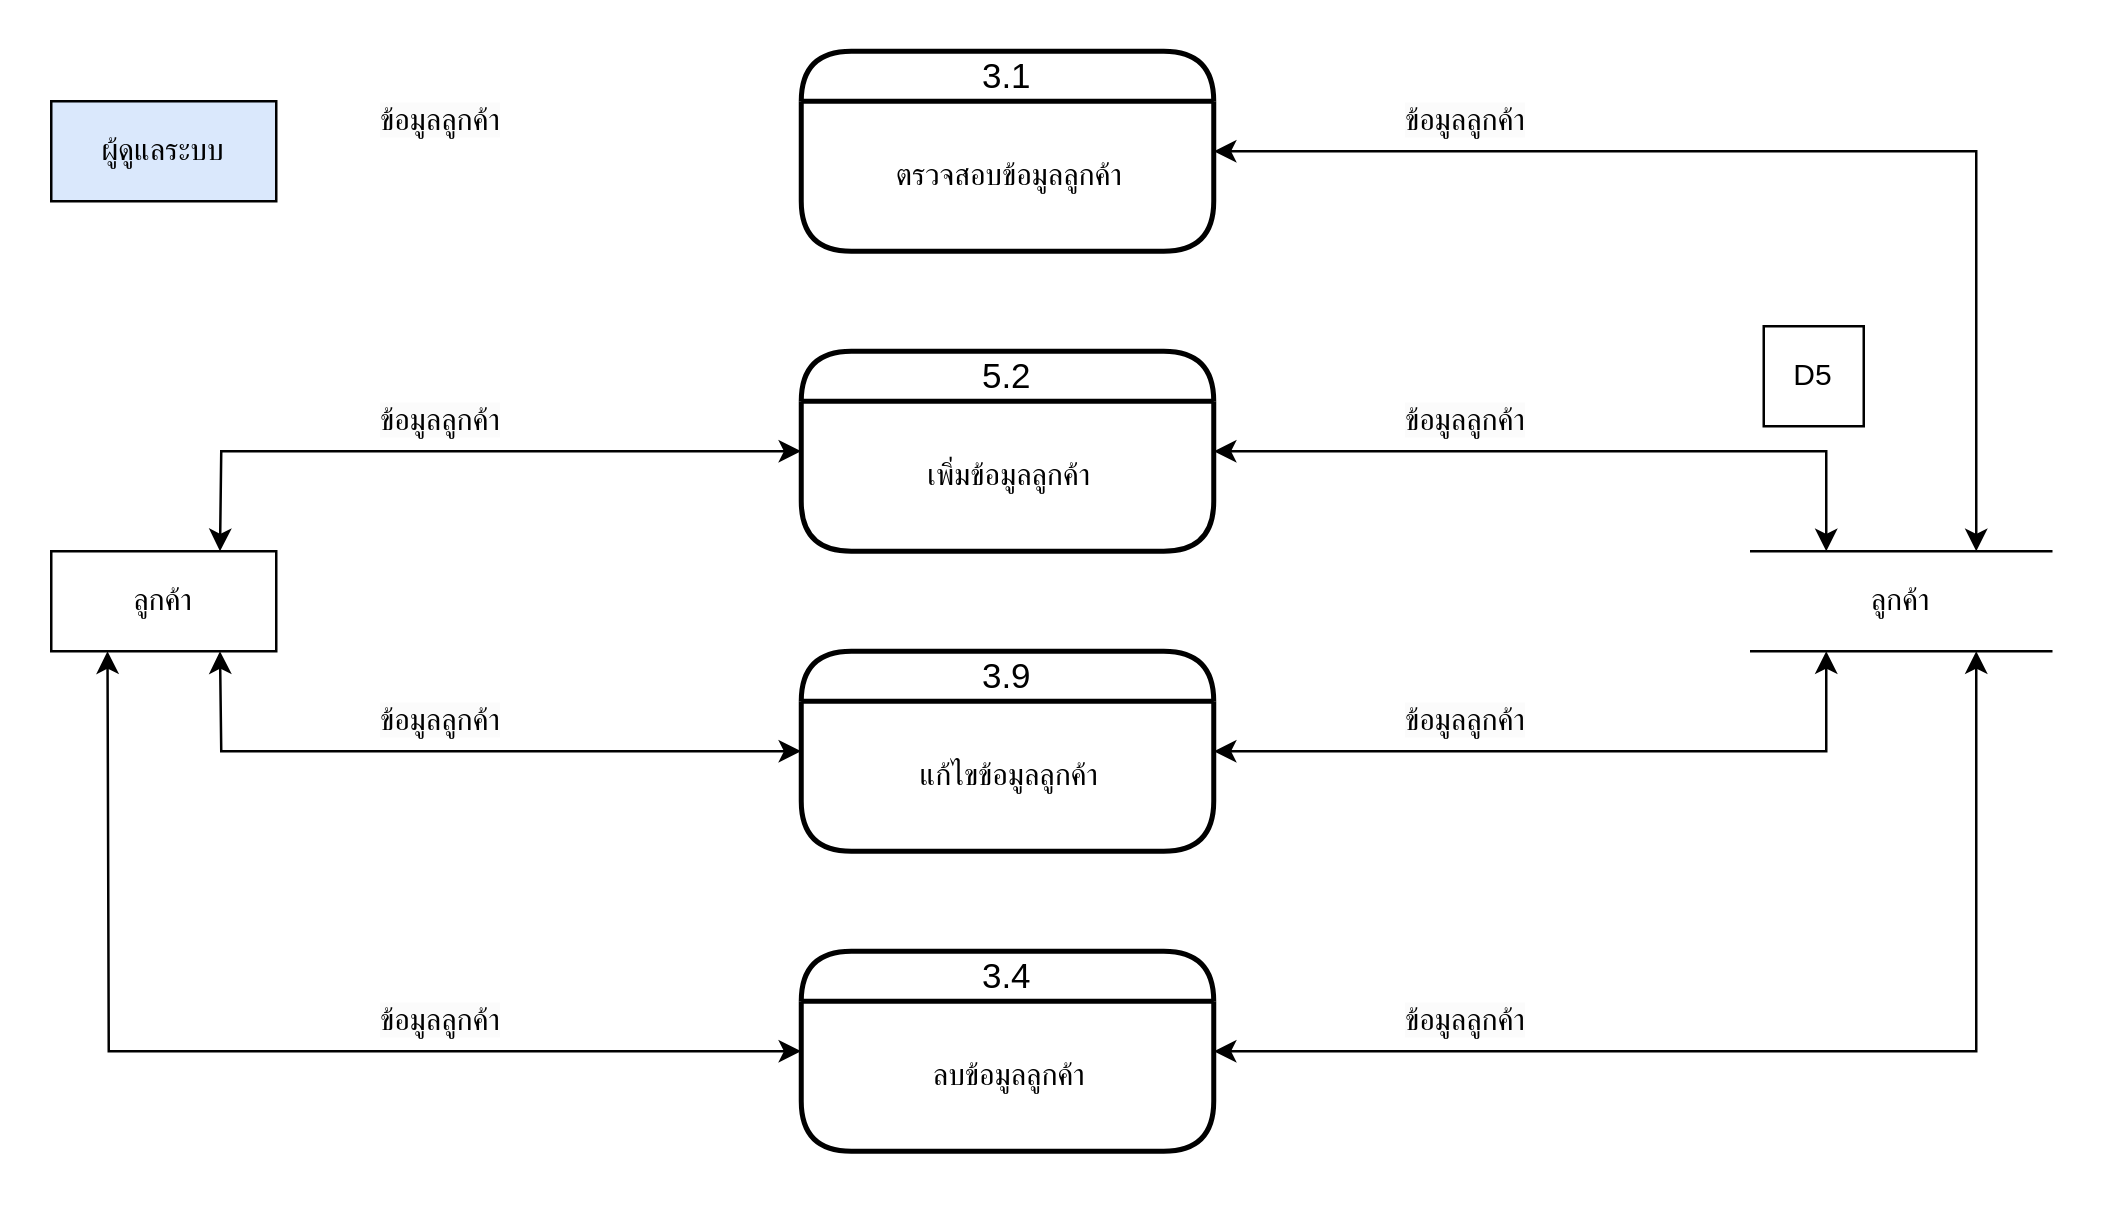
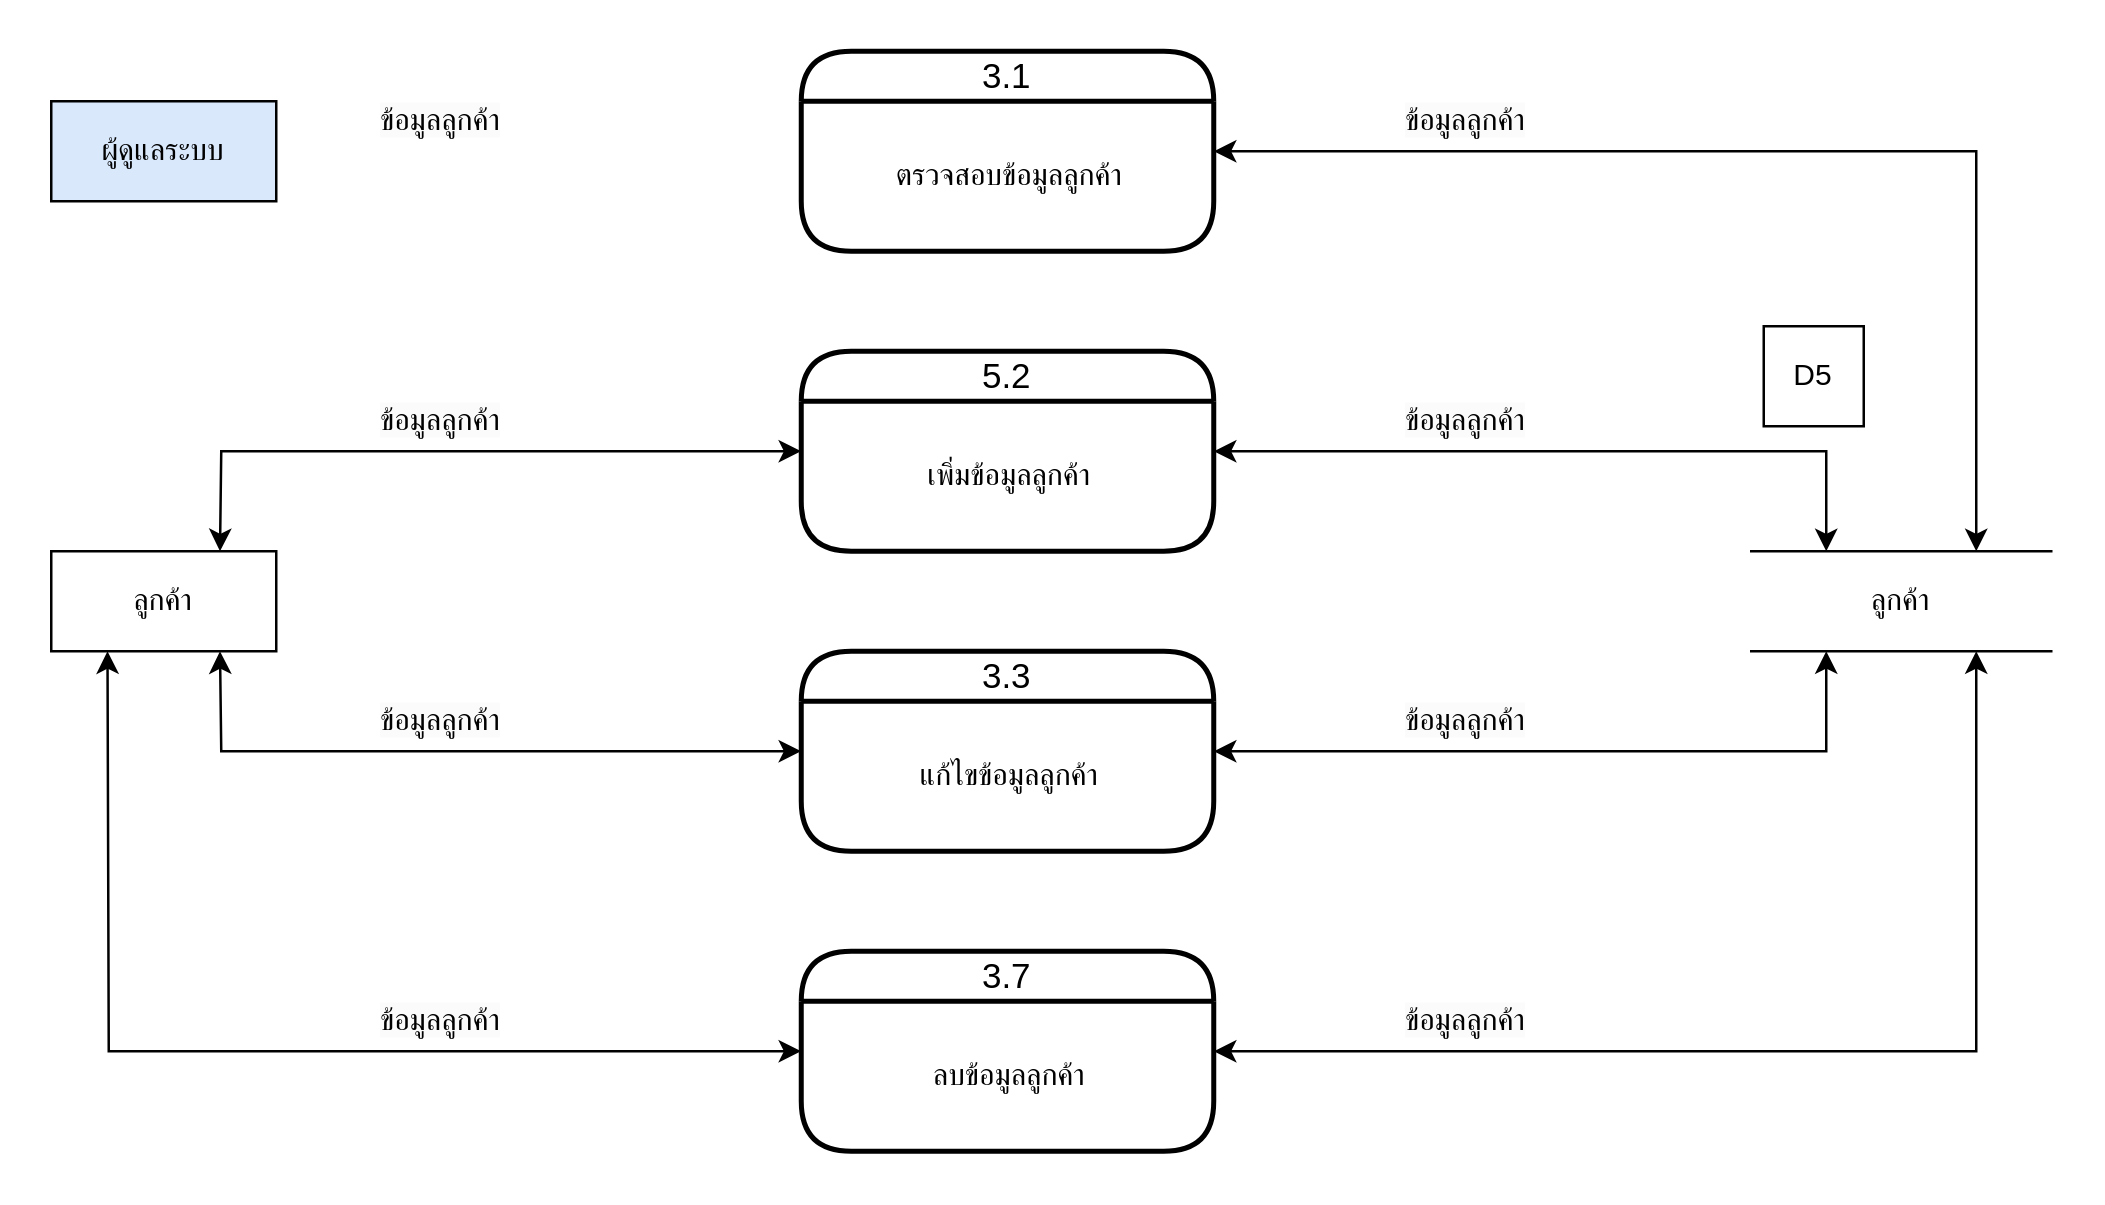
node "3.9": label "3.9" -> "3.3"
node "3.4": label "3.4" -> "3.7"
